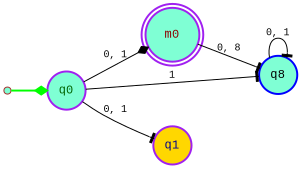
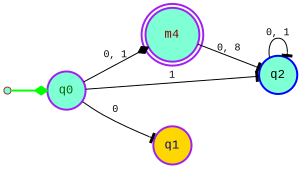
node "m0": label "m0" -> "m4"
node "q8": label "q8" -> "q2"
edge "q0" -> "q1": label "0, 1" -> "0"
